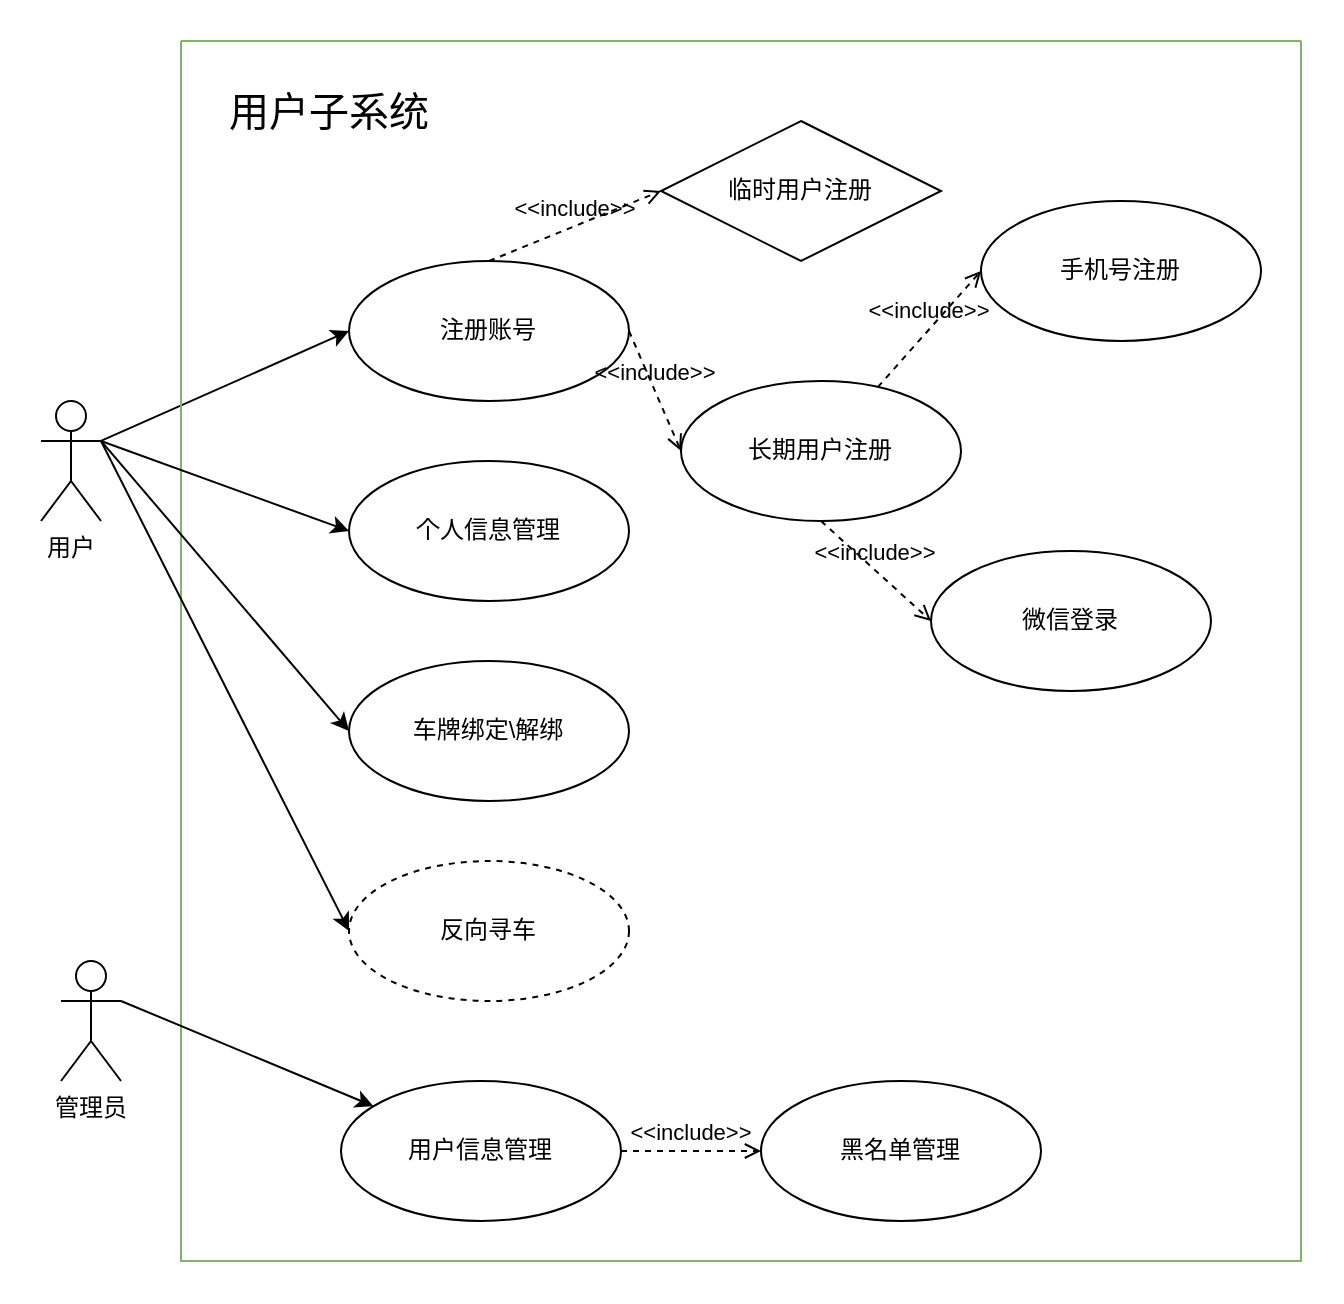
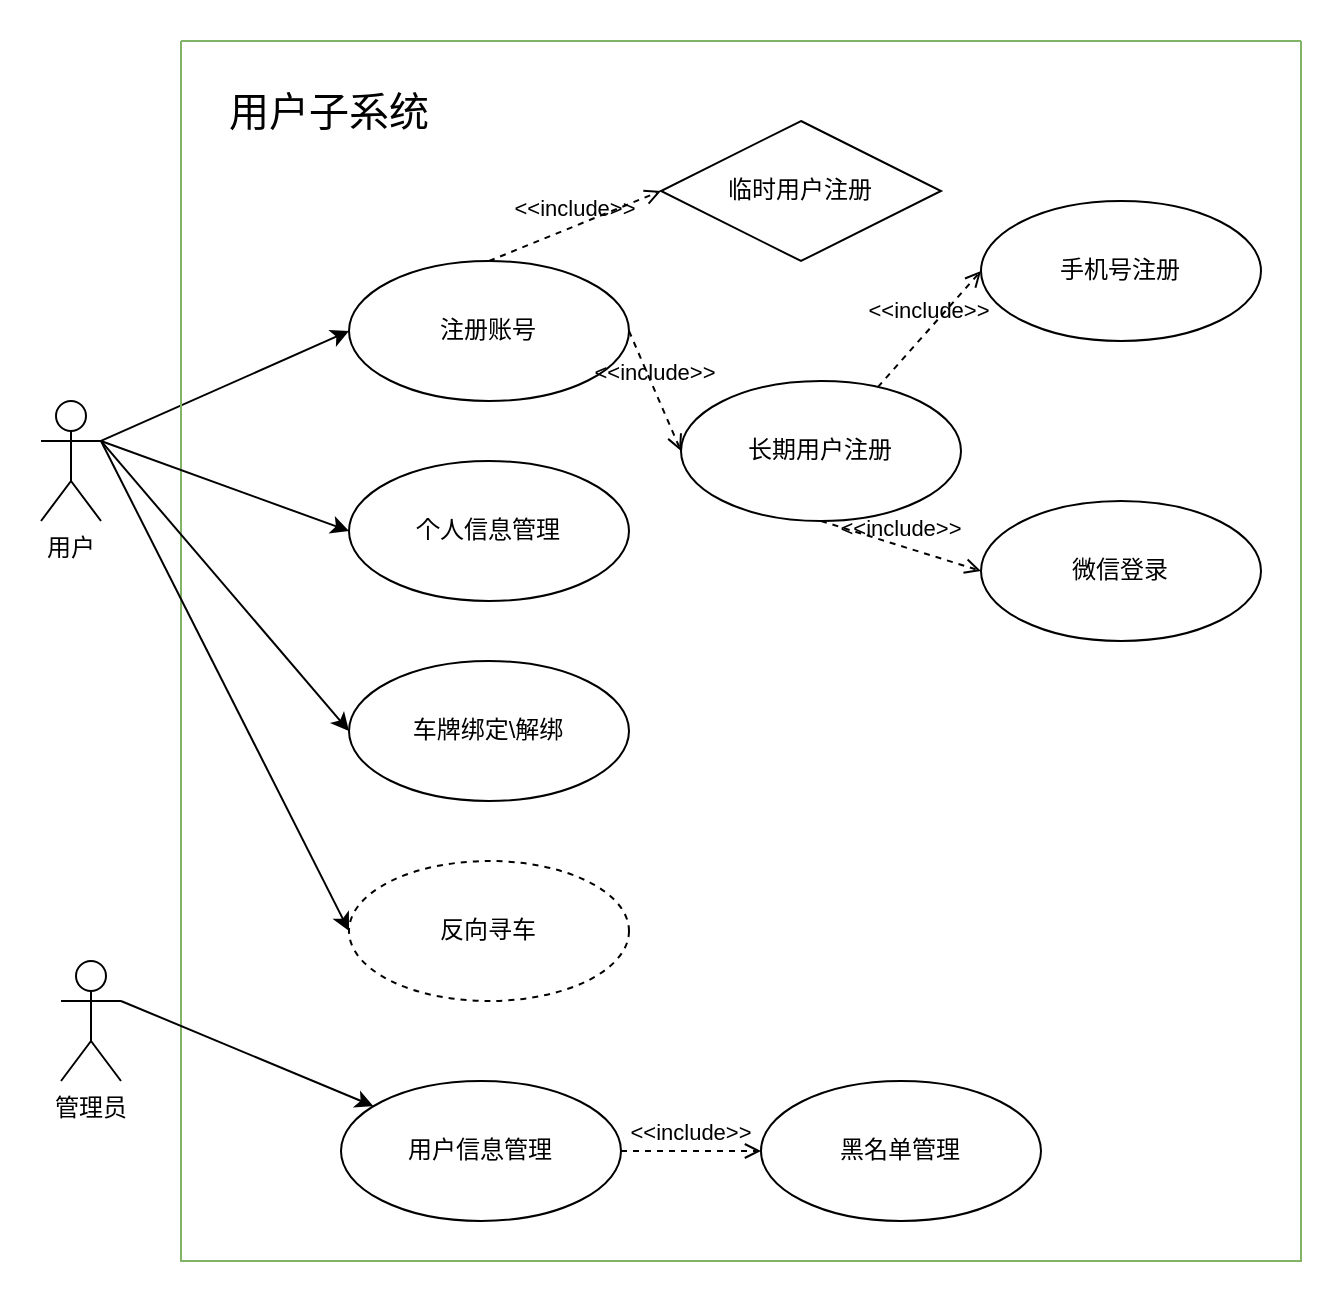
node "微信登录": moved (1071, 621) -> (1121, 571)
